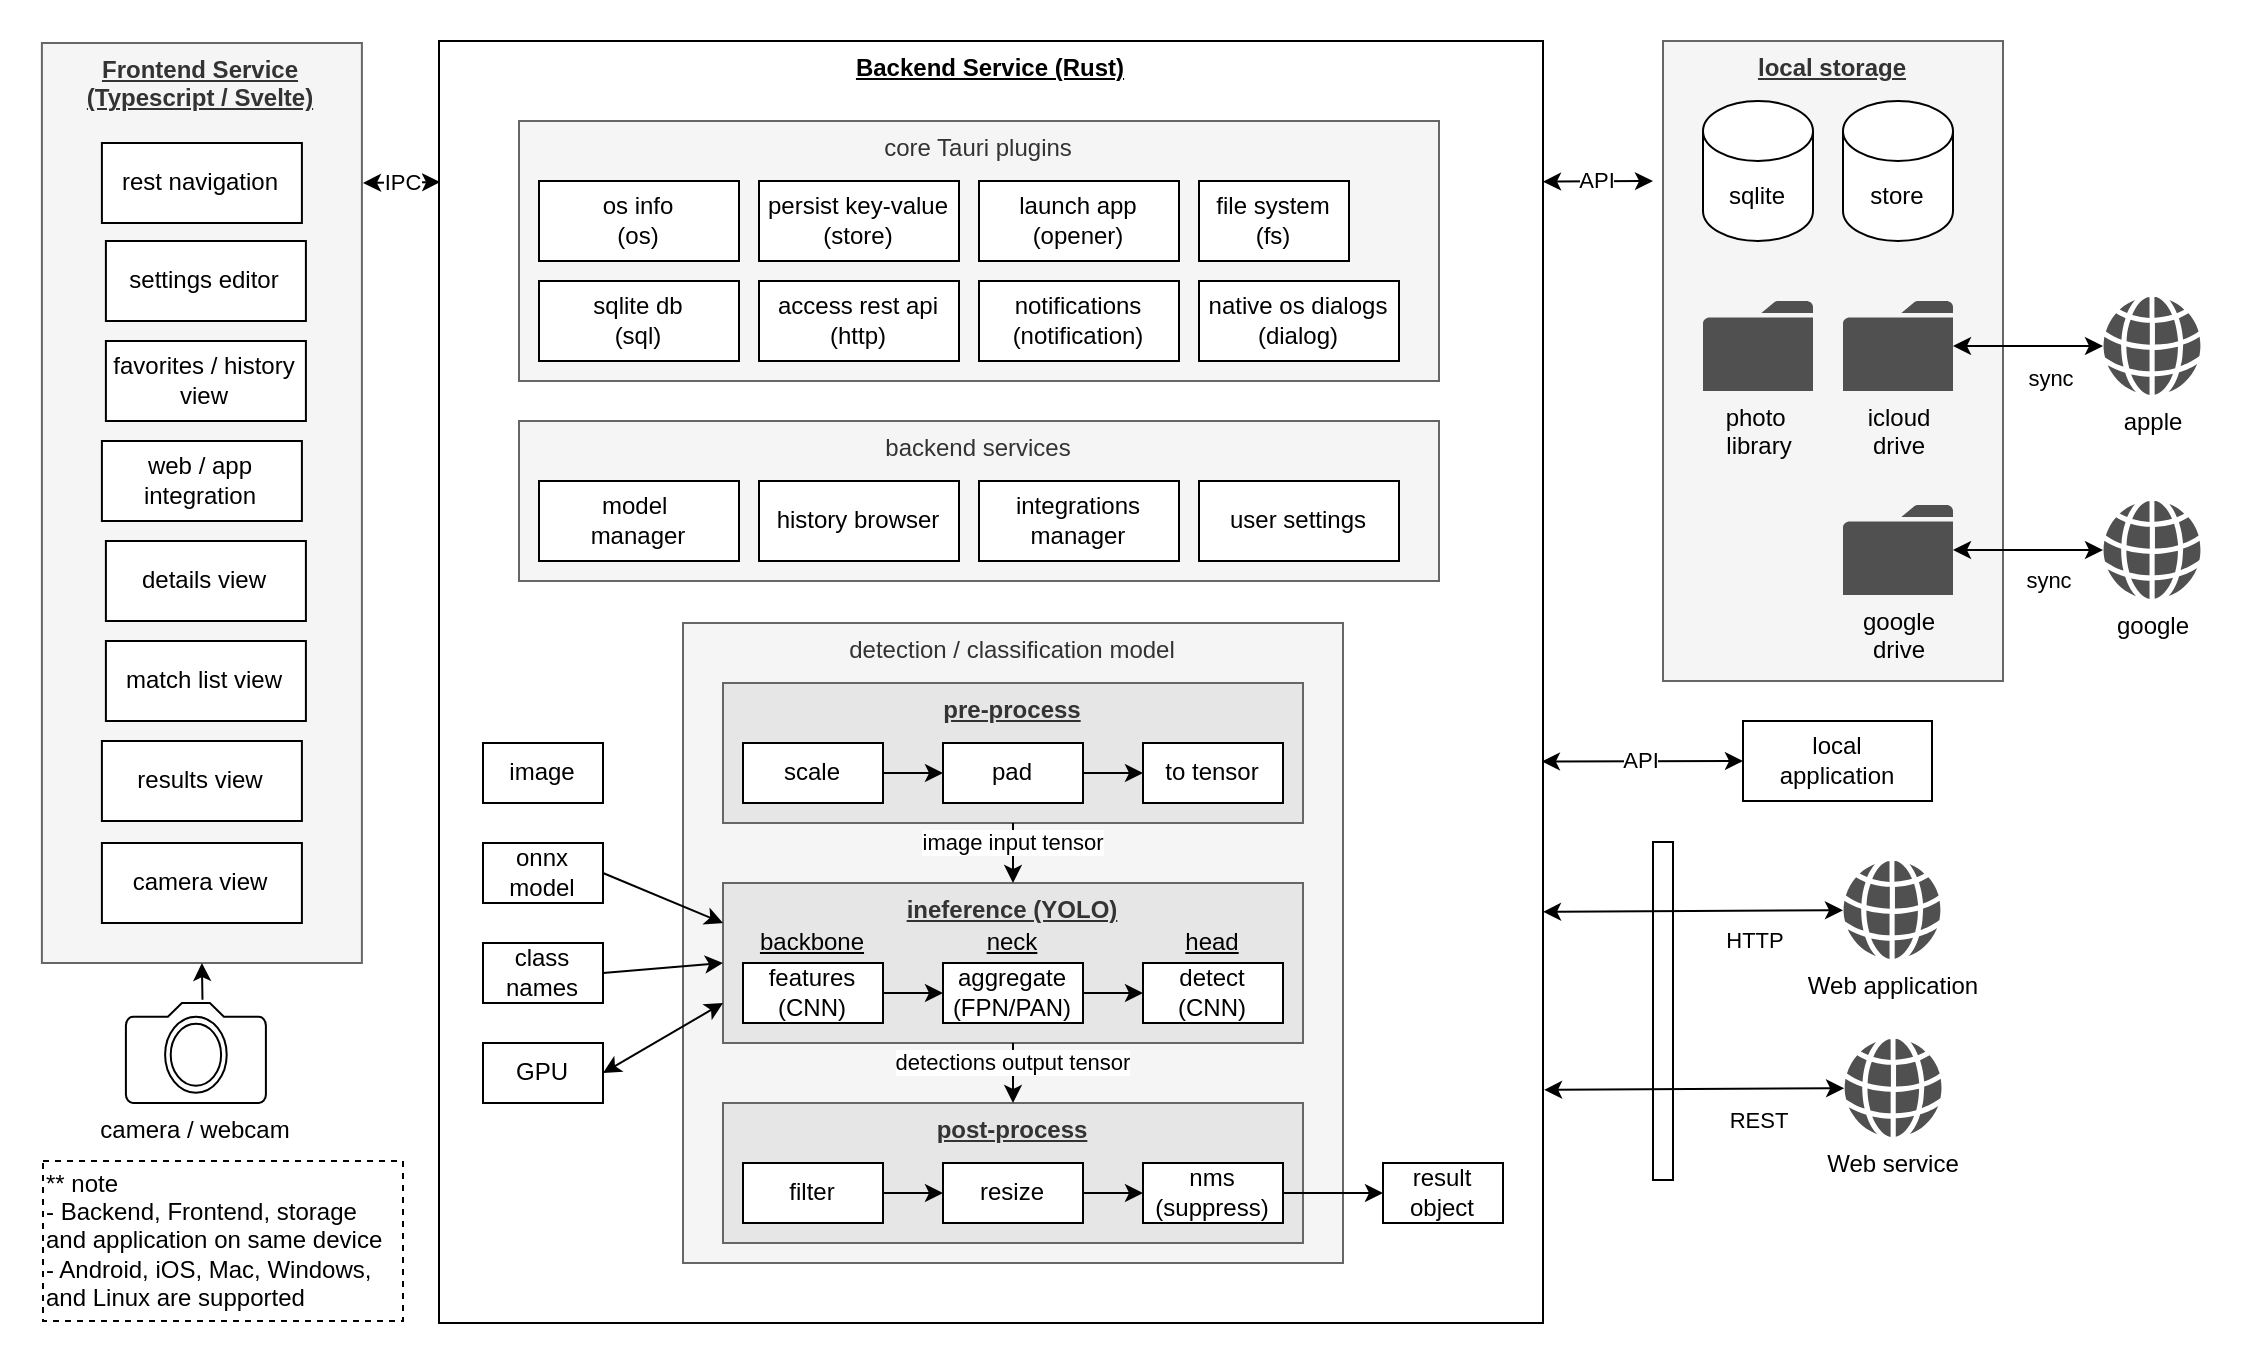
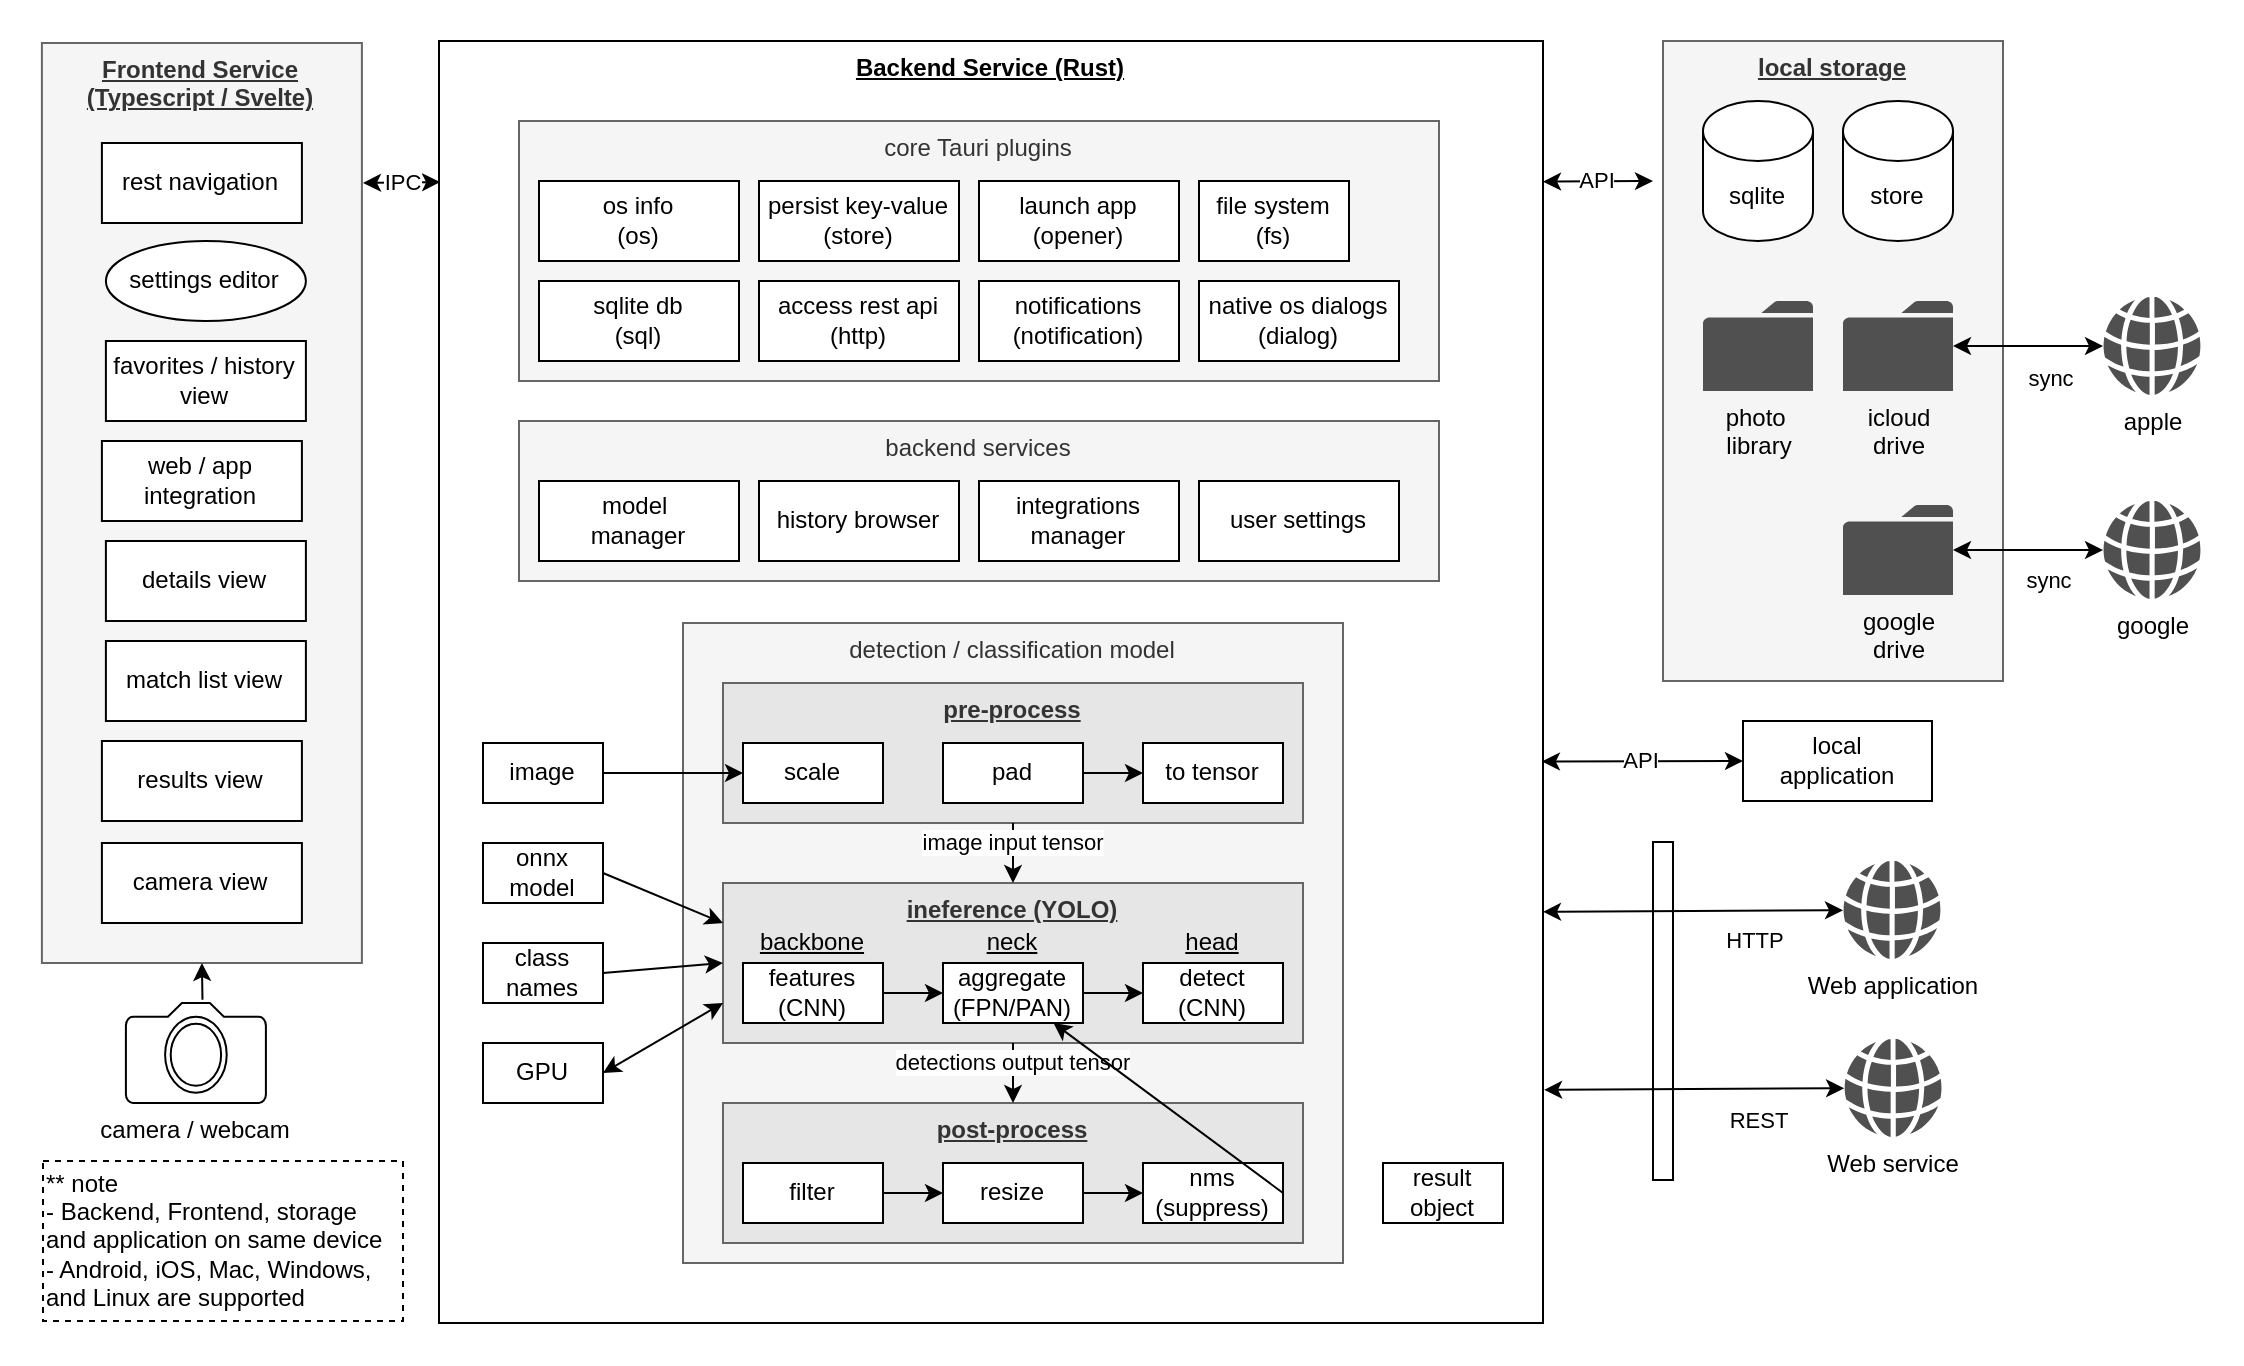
node "settings editor": shape rectangle -> ellipse
edge "image" -> "scale": added
edge "scale" -> "pad": removed
edge "nms (suppress)" -> "result object": now "nms (suppress)" -> "aggregate (FPN/PAN)"
